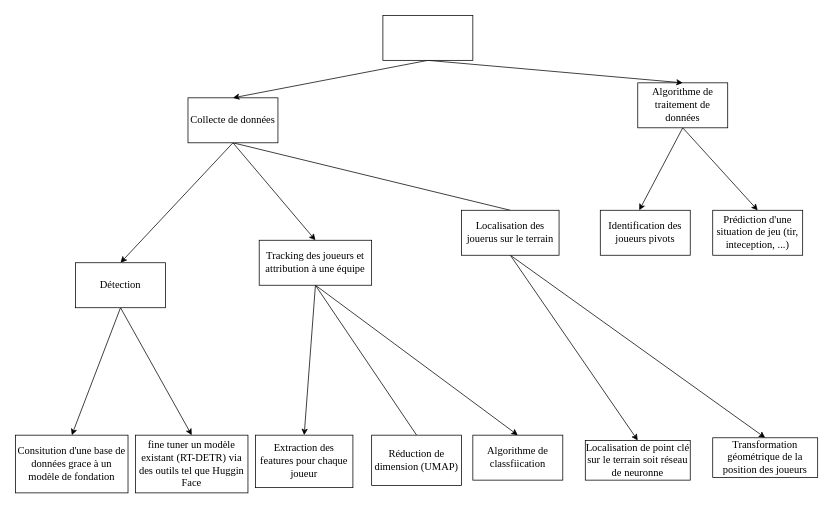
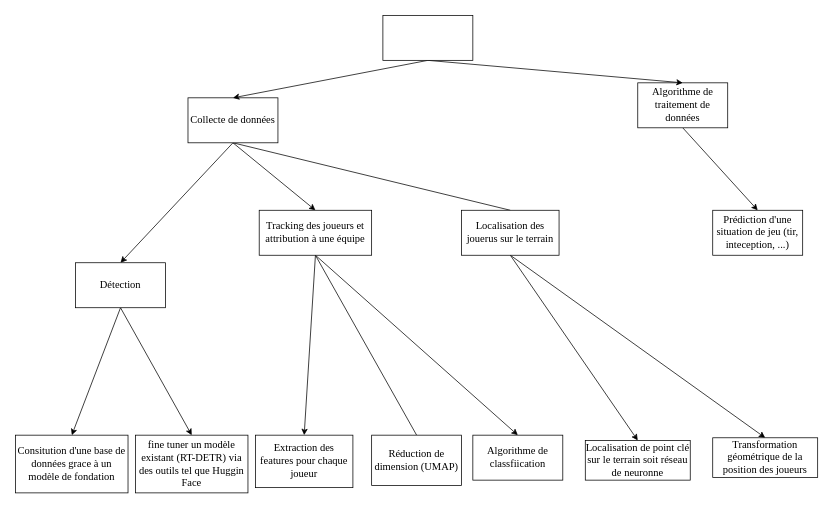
edge "Algorithme de traitement de données" -> "Identification des joueurs pivots": removed
node "Identification des joueurs pivots": removed
node "Tracking des joueurs et attribution à une équipe": moved (315, 263) -> (315, 233)
